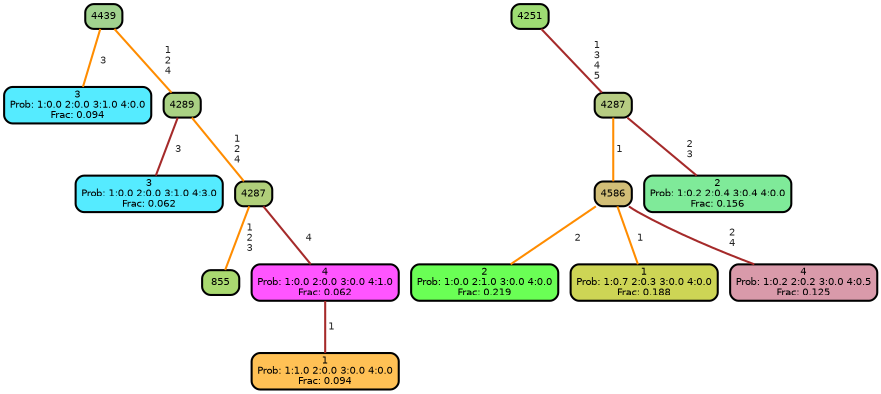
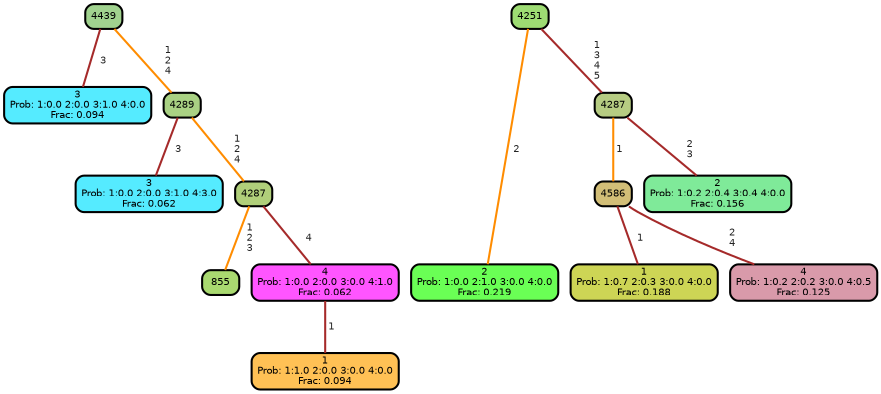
edge "4439" -- "3 Prob: 1:0.0 2:0.0 3:1.0 4:0.0 Frac: 0.094": color darkorange -> brown
edge "4586" -- "2 Prob: 1:0.0 2:1.0 3:0.0 4:0.0 Frac: 0.219": now "4251" -- "2 Prob: 1:0.0 2:1.0 3:0.0 4:0.0 Frac: 0.219"
edge "4586" -- "1 Prob: 1:0.7 2:0.3 3:0.0 4:0.0 Frac: 0.188": color darkorange -> brown
